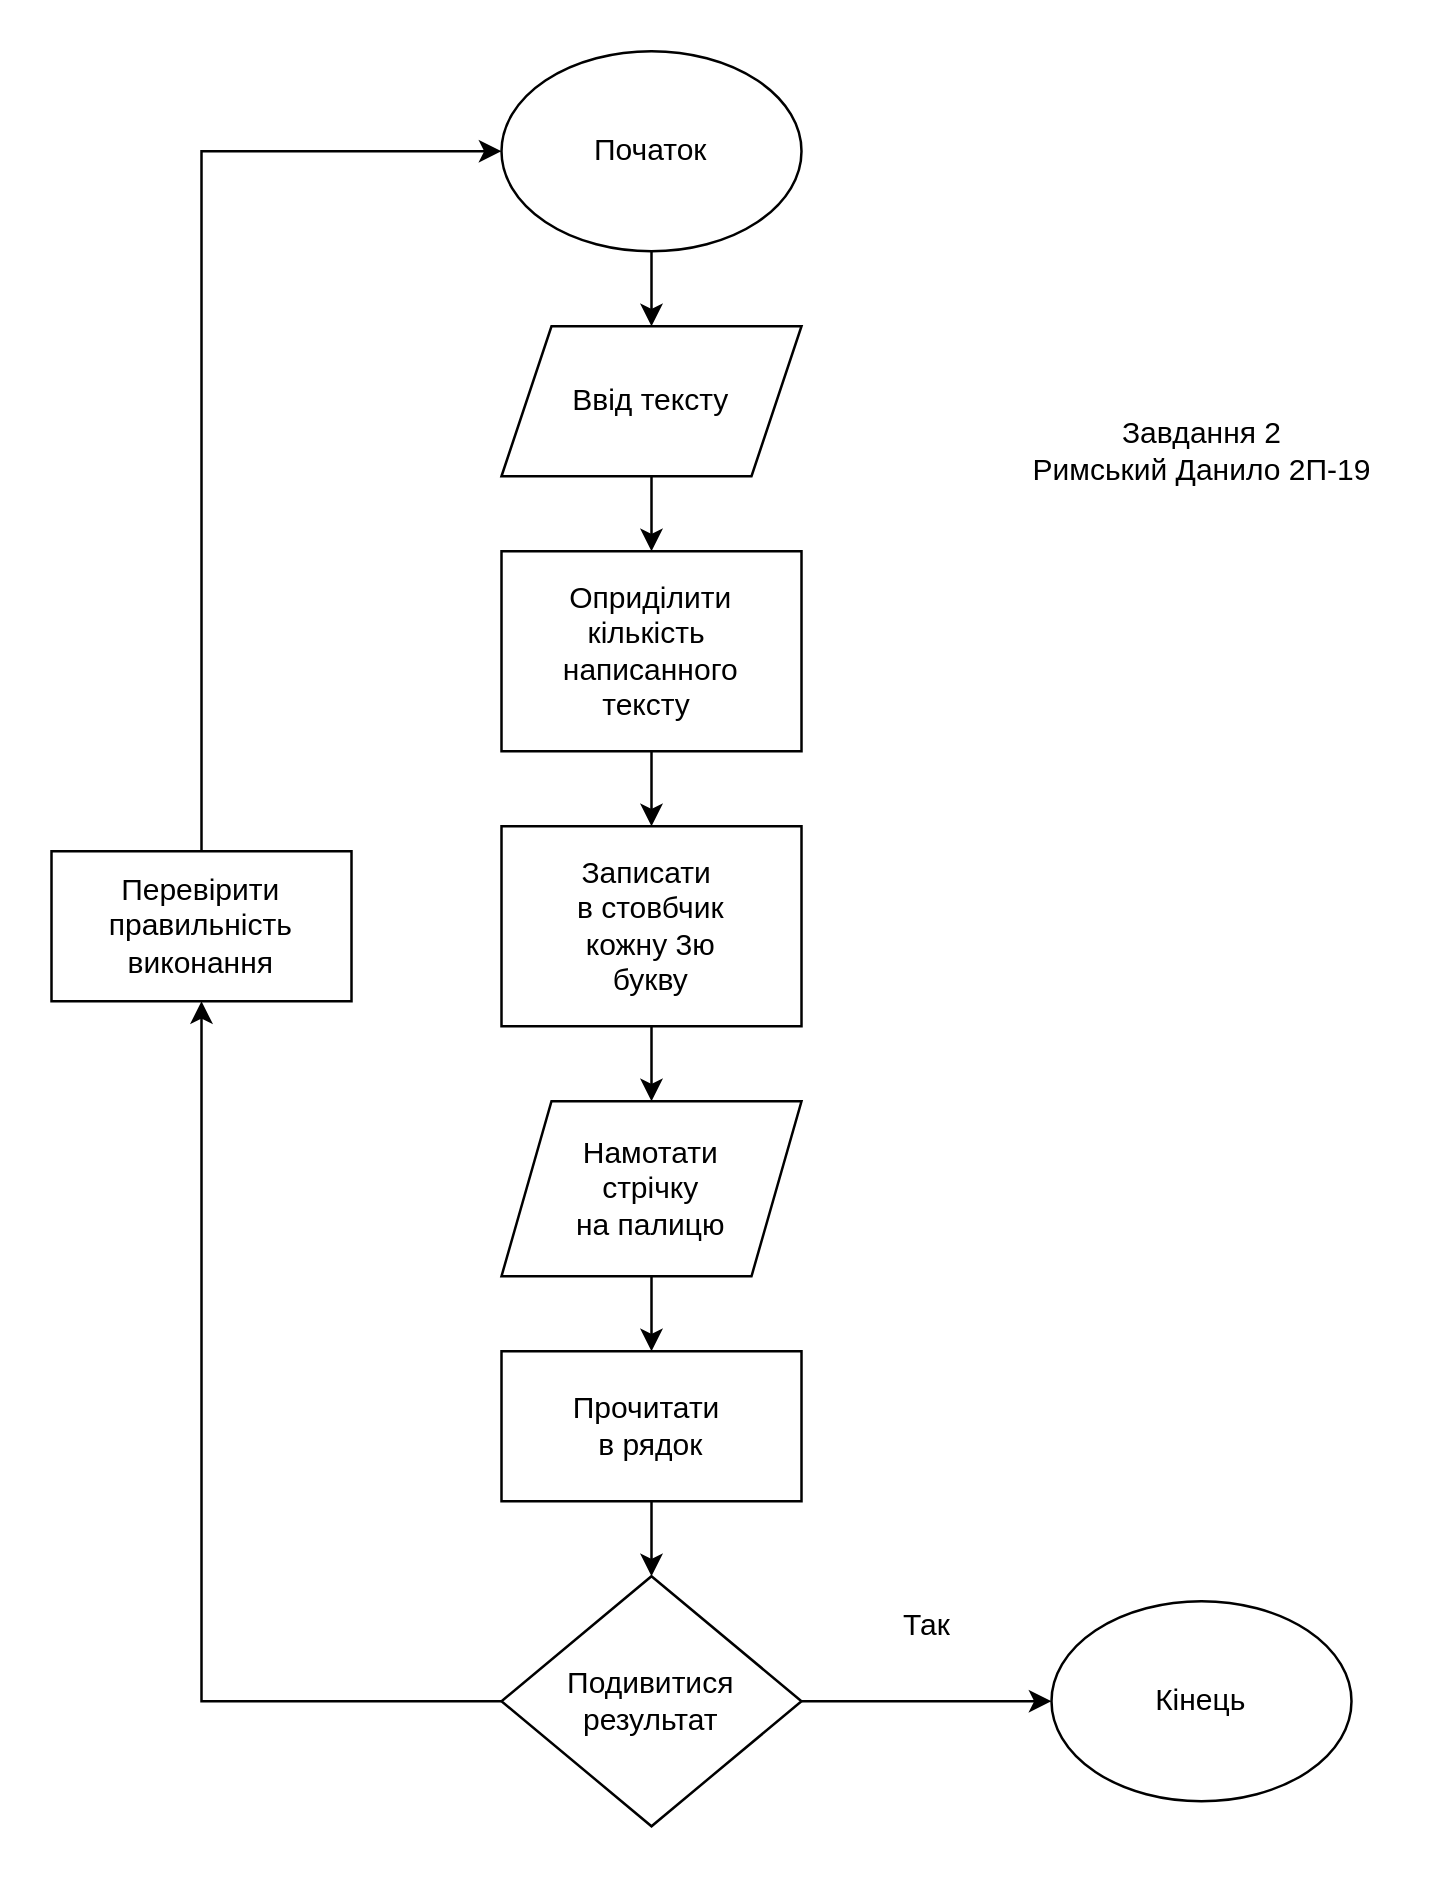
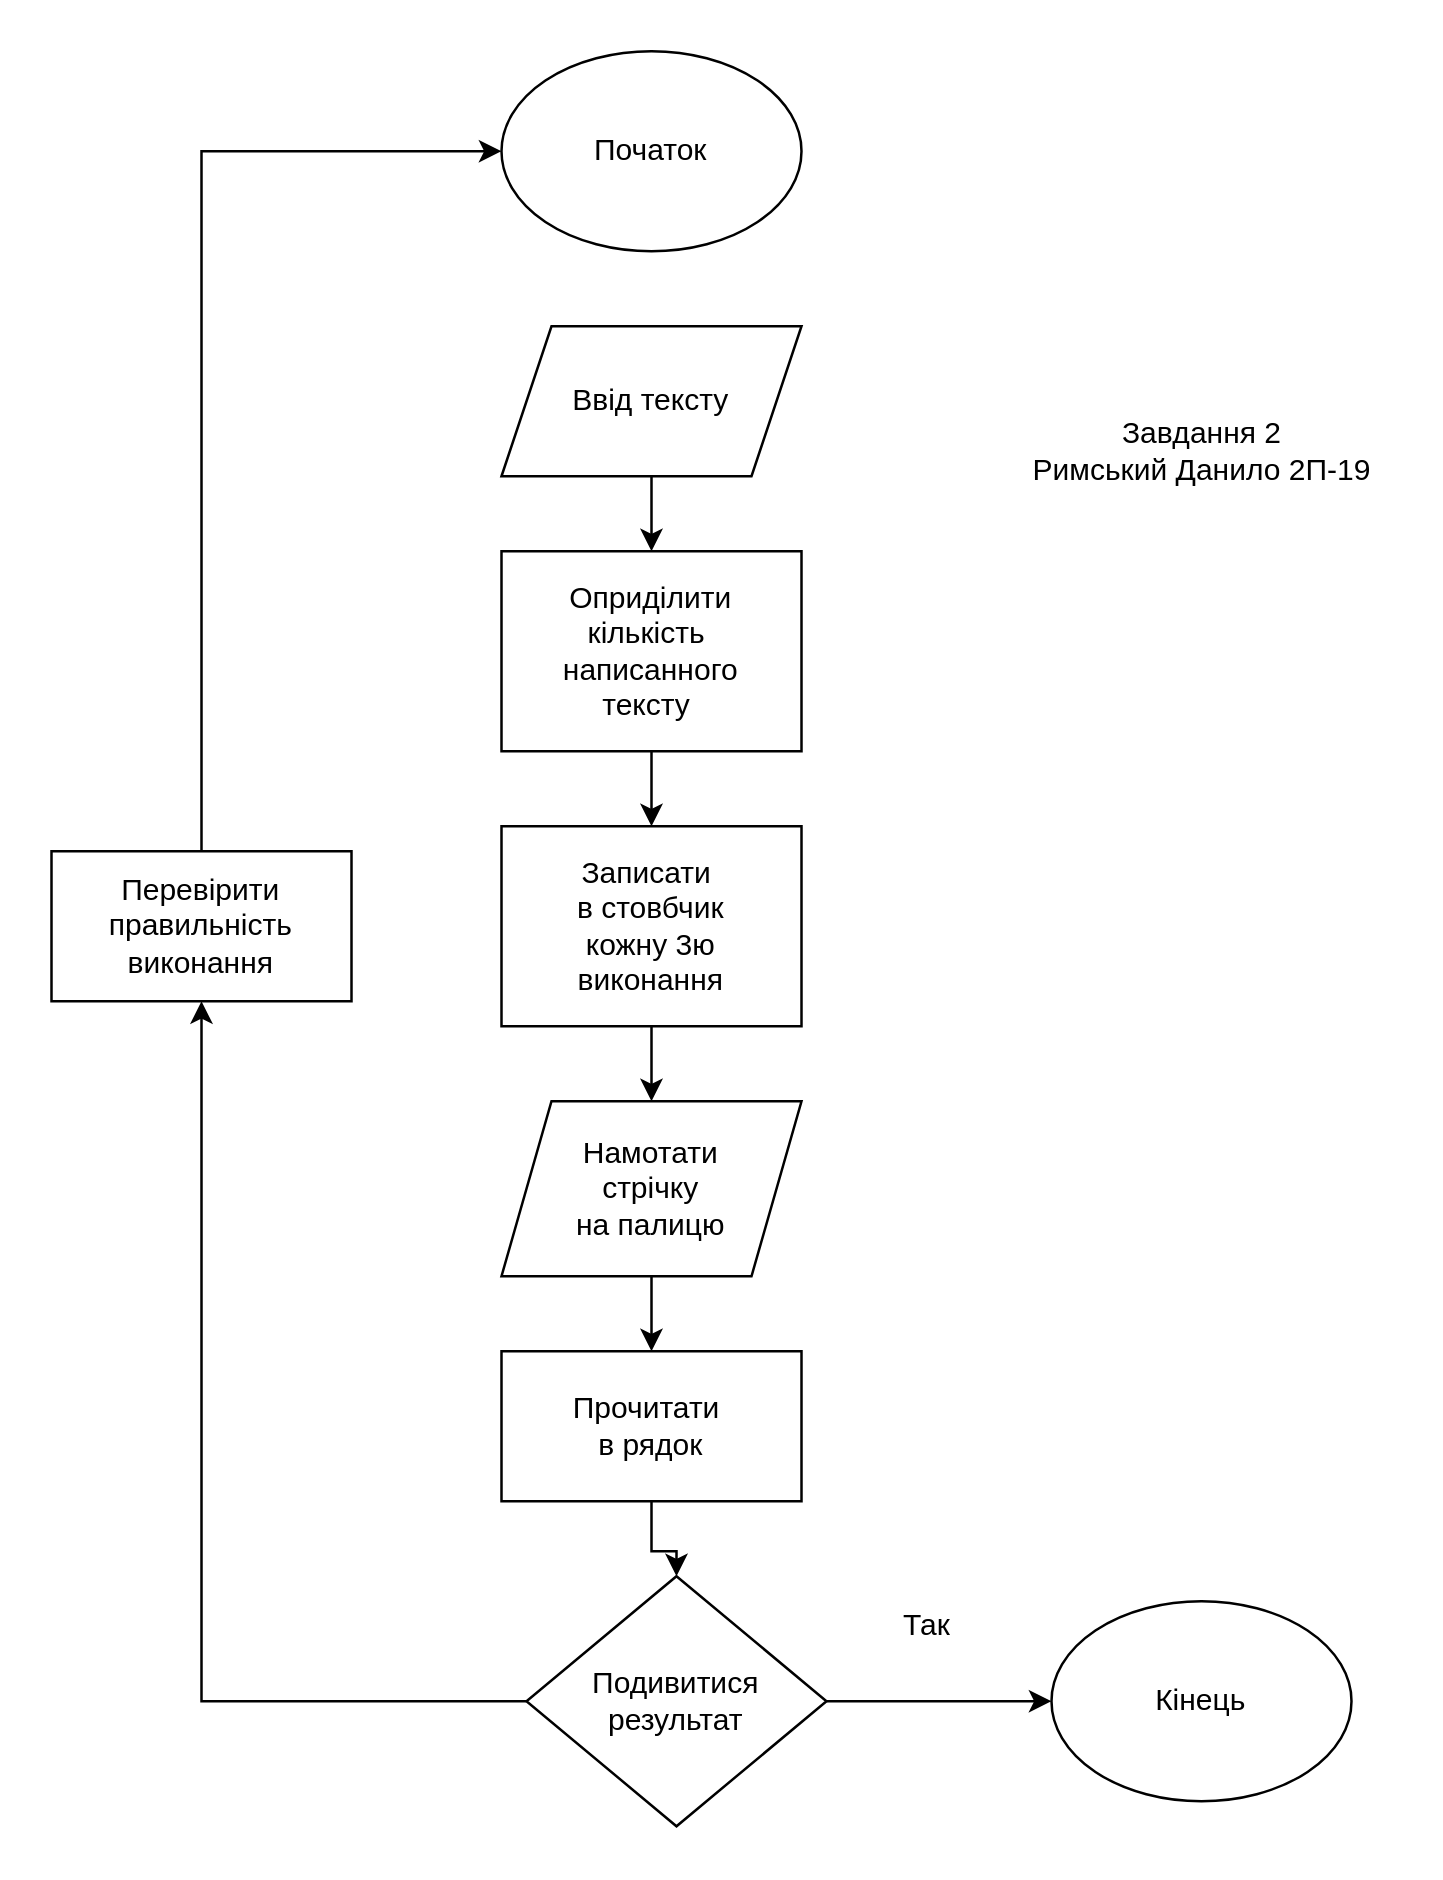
edge "Початок" -> "Ввід тексту": removed
node "Записати в стовбчик кожну 3ю букву": label "Записати в стовбчик кожну 3ю букву" -> "Записати в стовбчик кожну 3ю виконання"
node "Подивитися результат": moved (651, 1701) -> (676, 1701)
